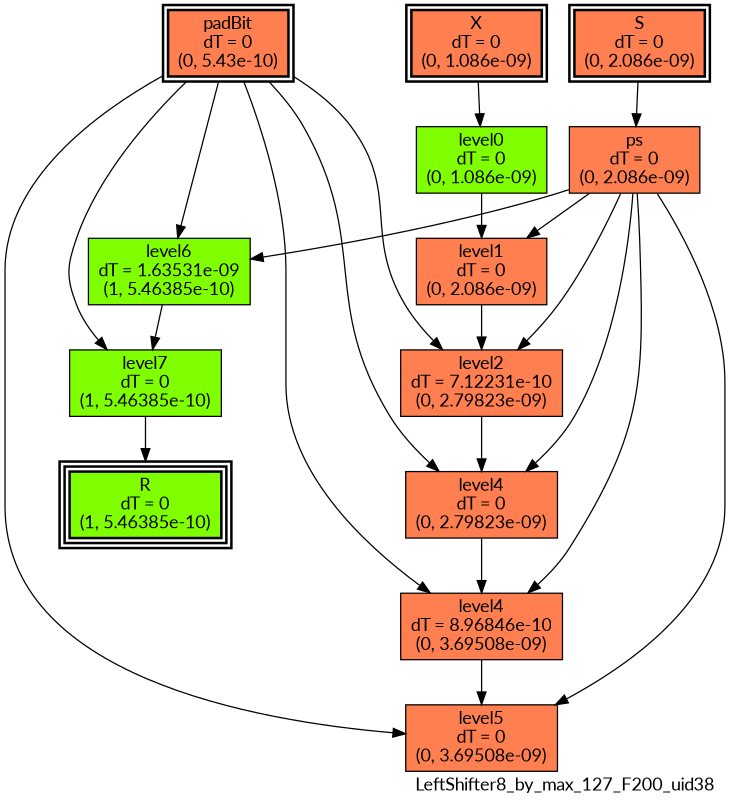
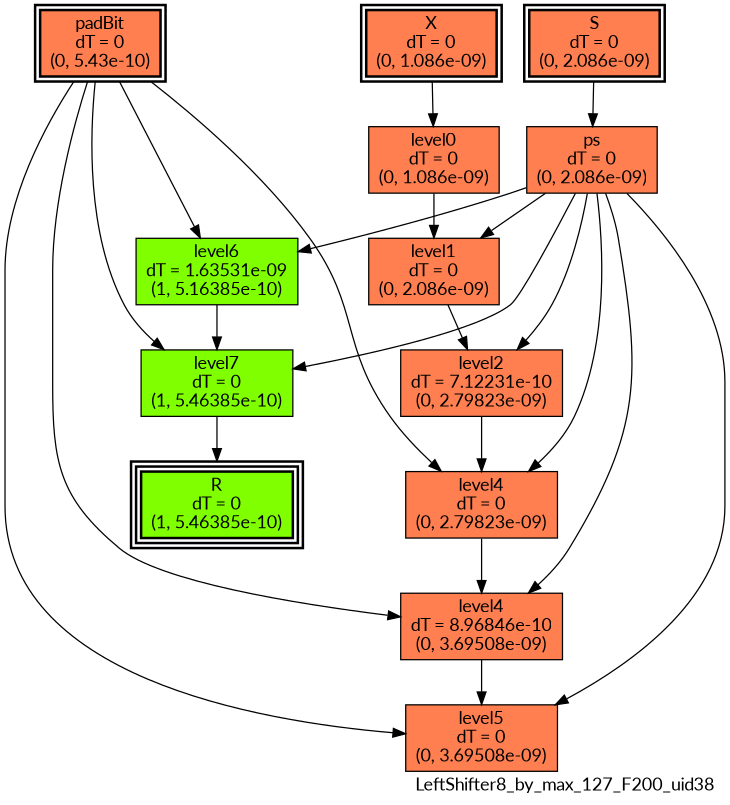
node "level0 dT = 0 (0, 1.086e-09)": fillcolor chartreuse -> coral
edge "padBit dT = 0 (0, 5.43e-10)" -> "level2 dT = 7.12231e-10 (0, 2.79823e-09)": removed
node "level6 dT = 1.63531e-09 (1, 5.46385e-10)": label "level6 dT = 1.63531e-09 (1, 5.46385e-10)" -> "level6 dT = 1.63531e-09 (1, 5.16385e-10)"
edge "ps dT = 0 (0, 2.086e-09)" -> "level7 dT = 0 (1, 5.46385e-10)": added
